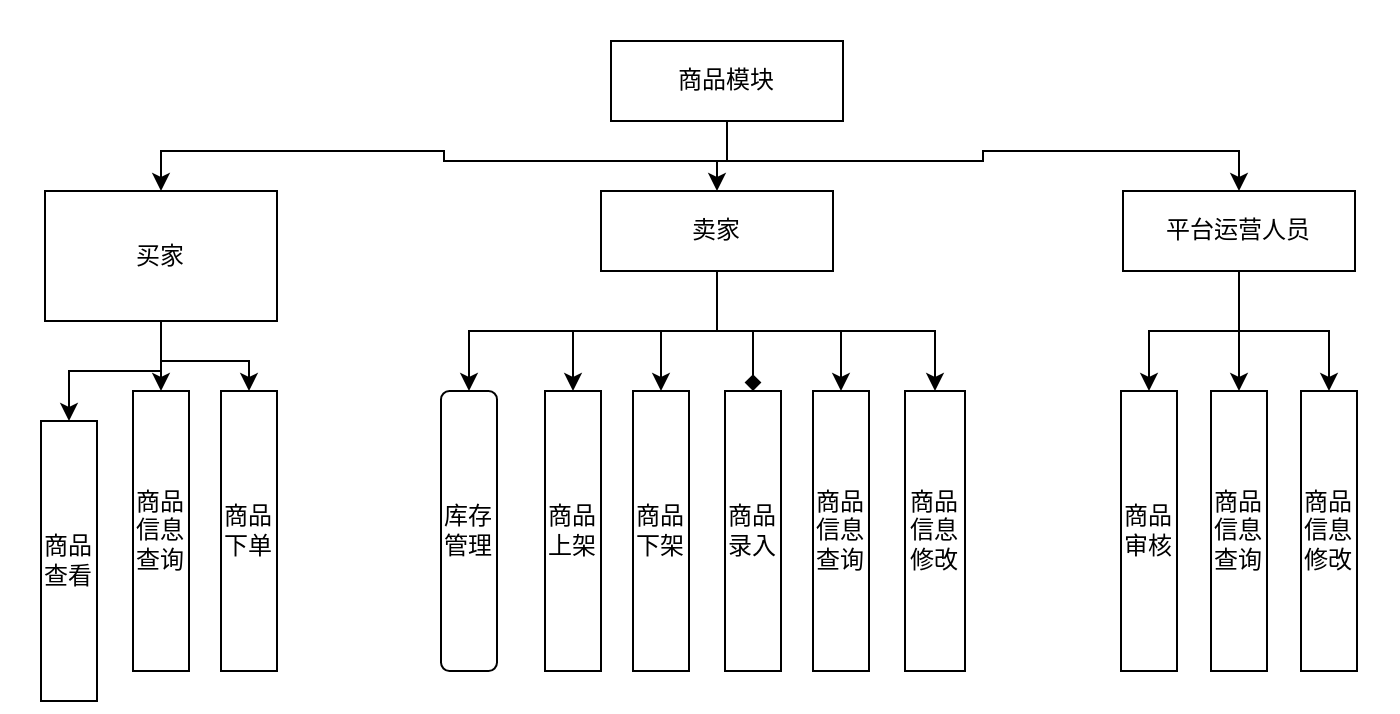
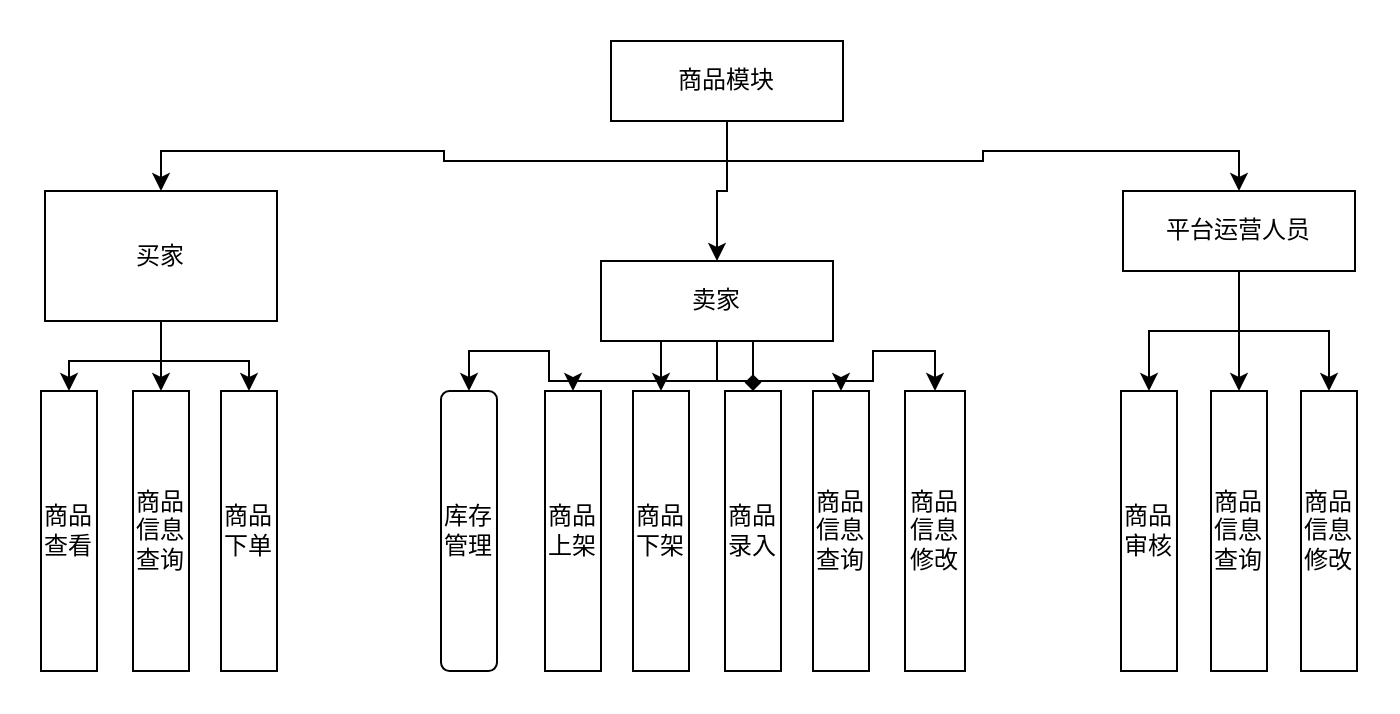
node "卖家": moved (717, 231) -> (717, 301)
node "商品查看": moved (69, 561) -> (69, 531)
